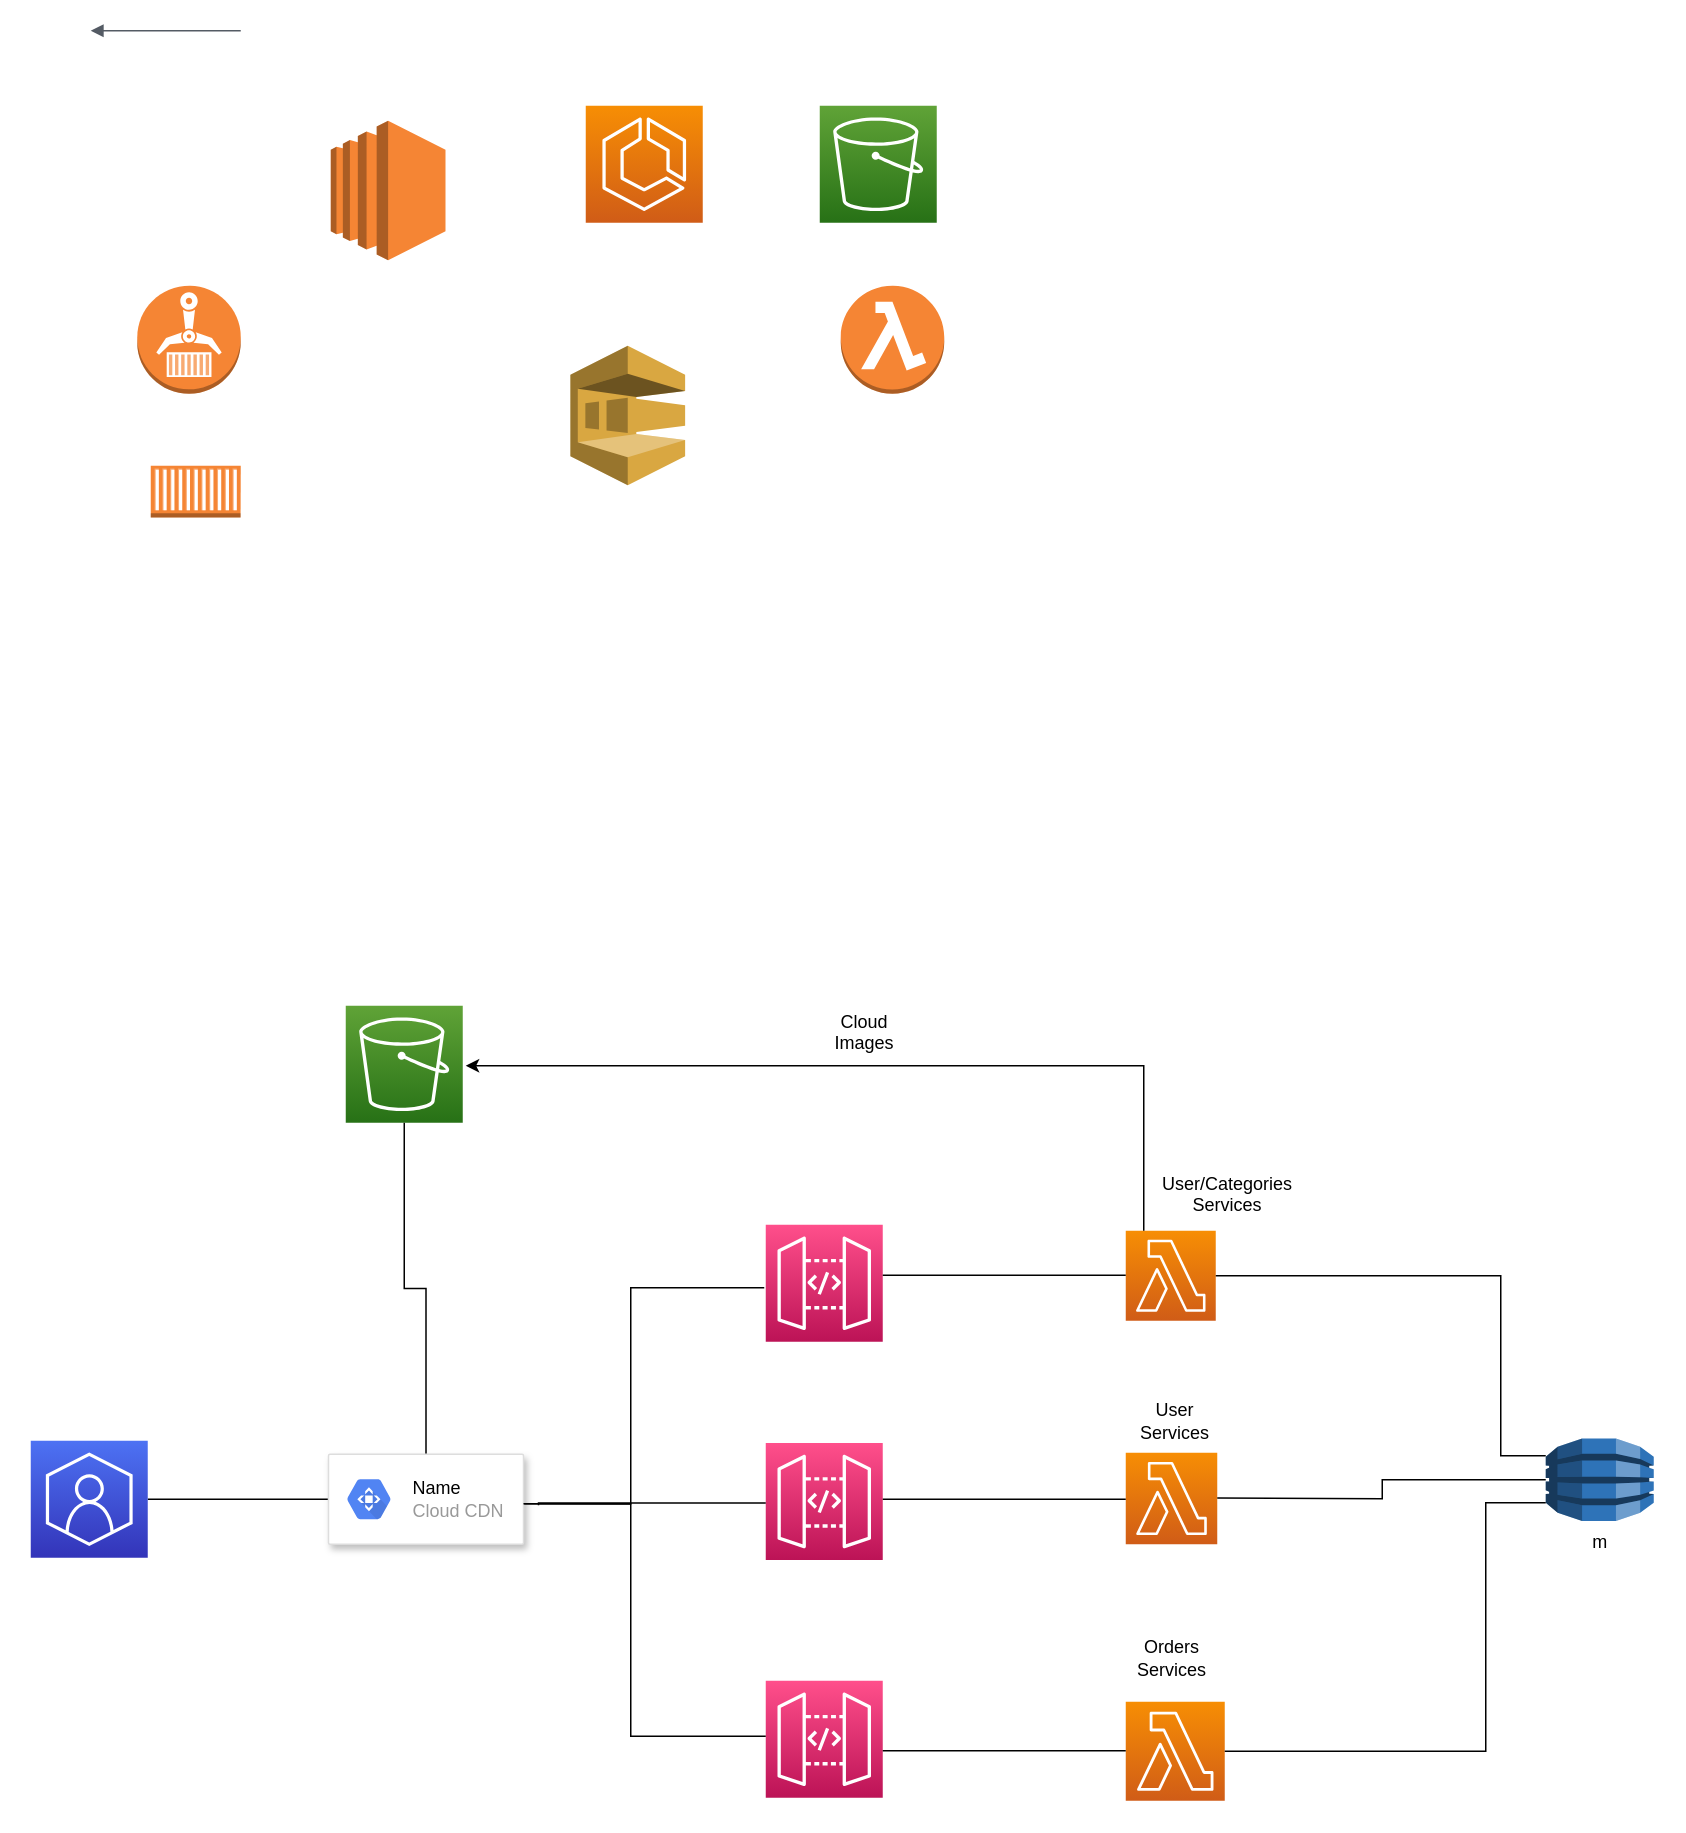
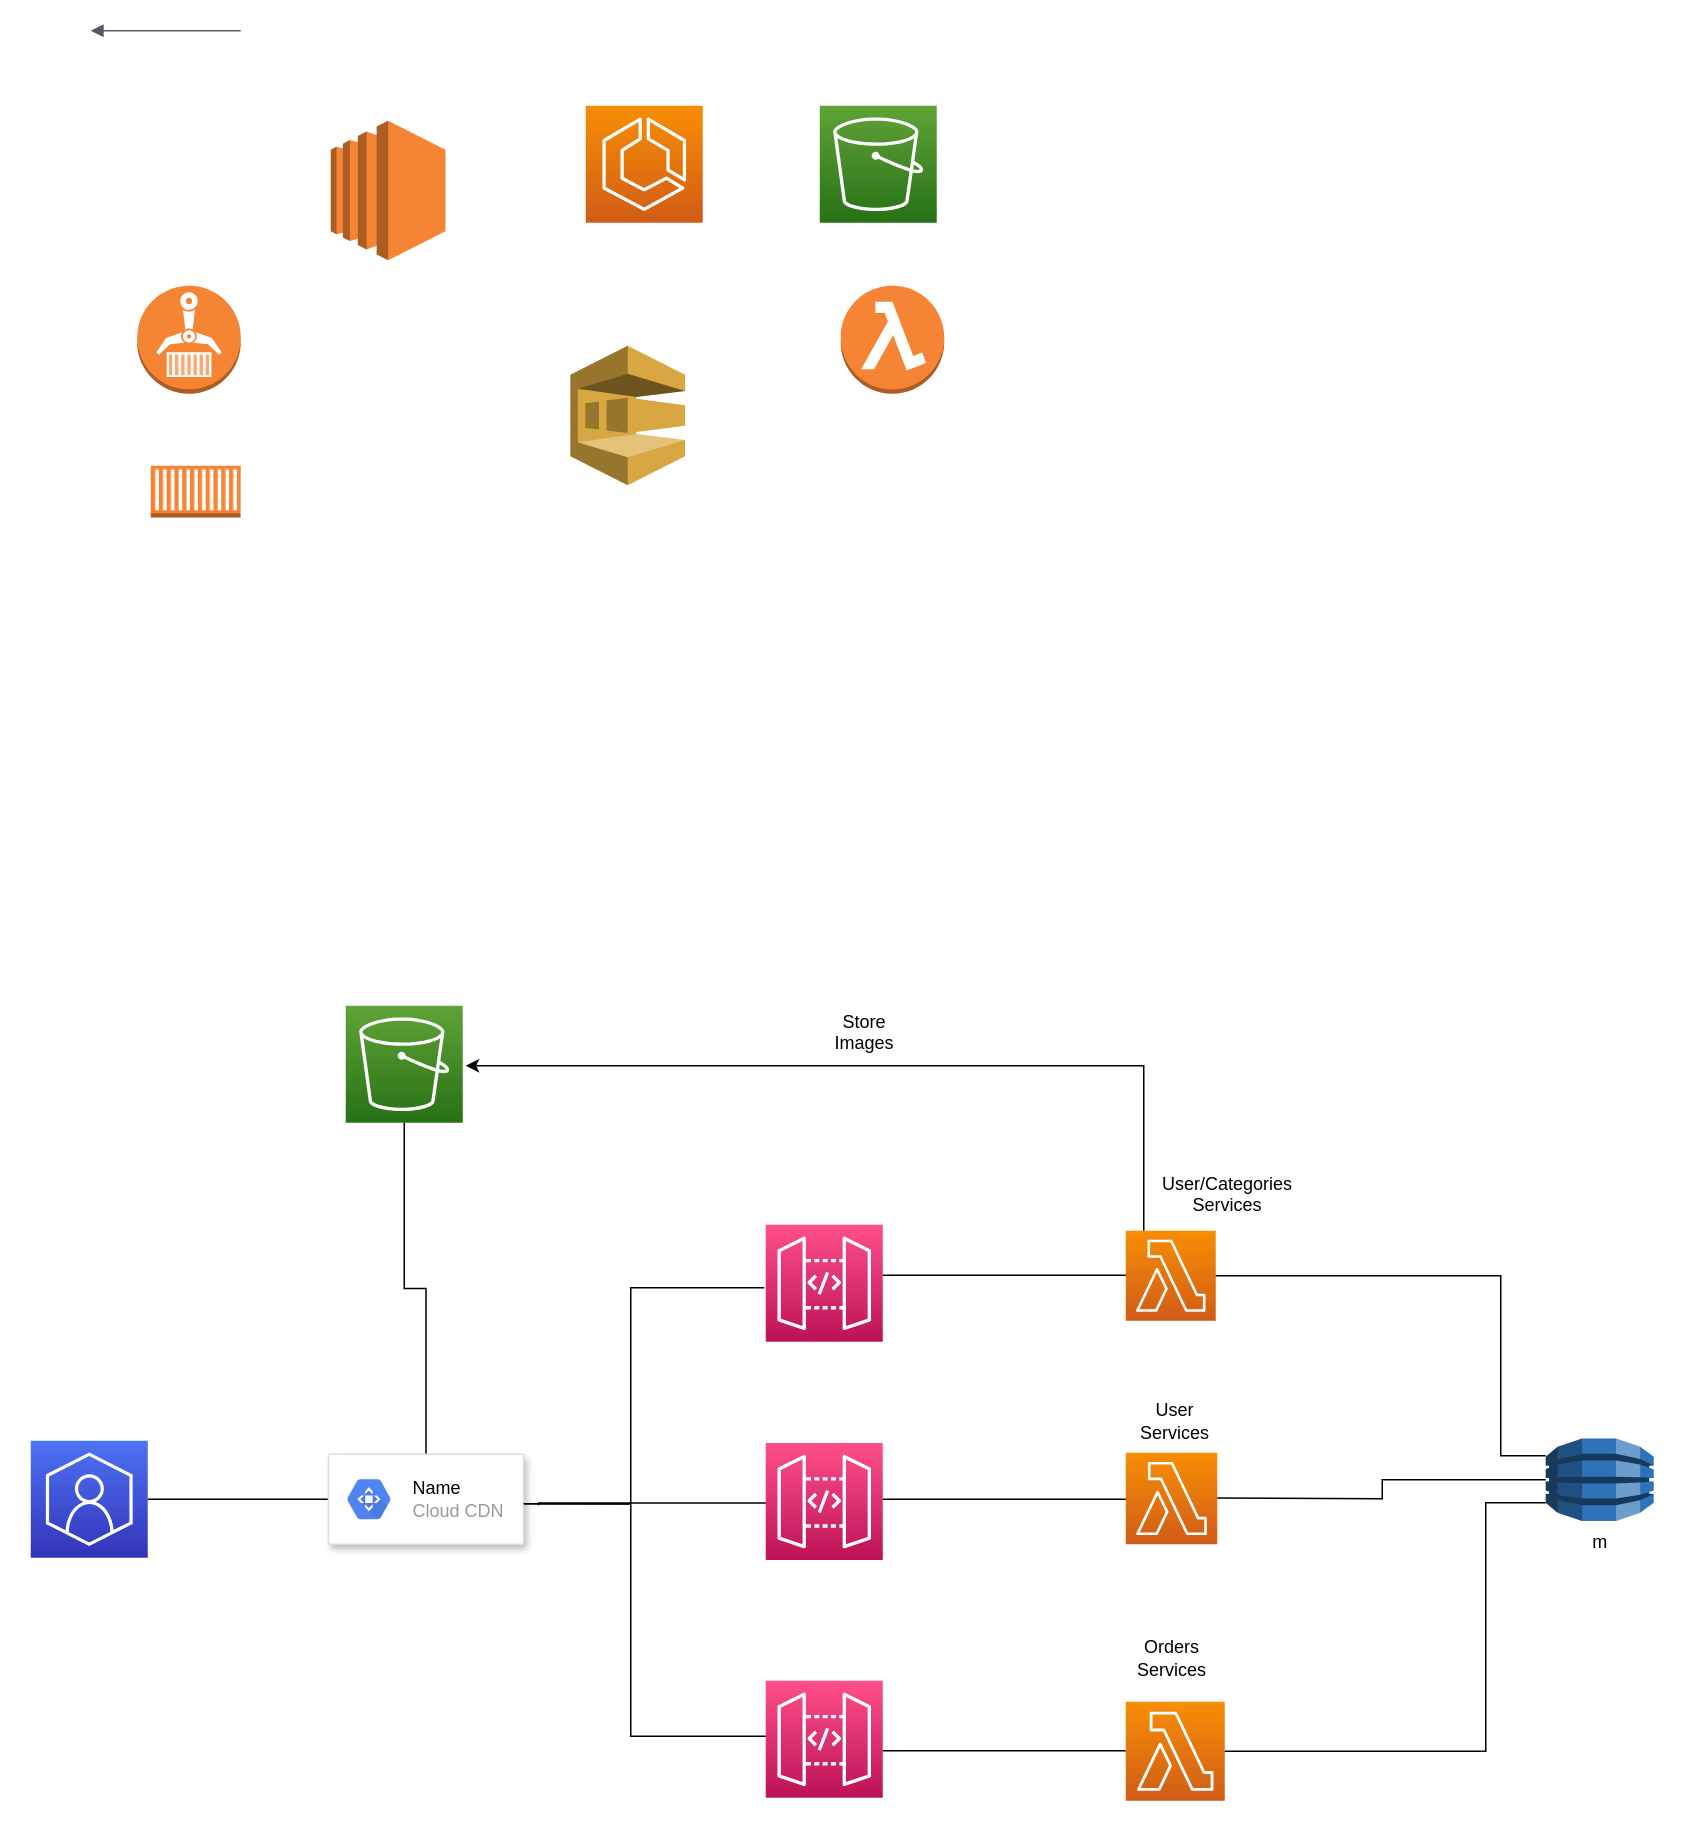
node "Cloud Images": label "Cloud Images" -> "Store Images"
